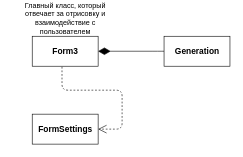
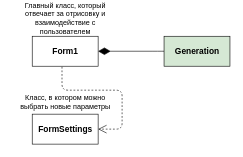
node "Form3": label "Form3" -> "Form1"
node "Generation": fillcolor #ffffff -> #d5e8d4
node "Класс, в котором можно выбрать новые параметры": added
